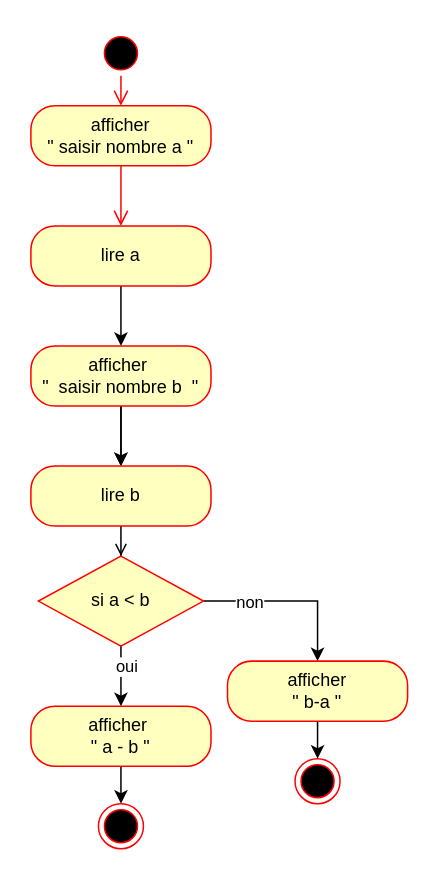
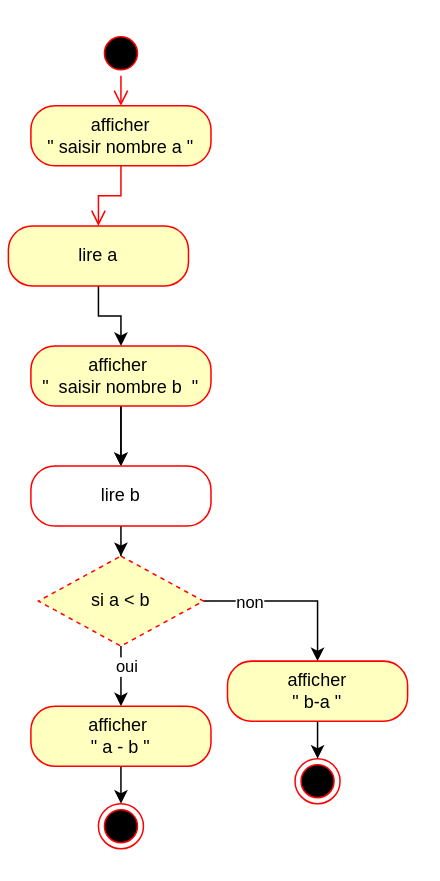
node "lire a": moved (121, 256) -> (98, 256)
node "lire b": fillcolor #ffffc0 -> #ffffff
edge "lire b" -> "si a < b": arrowhead open -> classic
node "si a < b": style solid -> dashed
